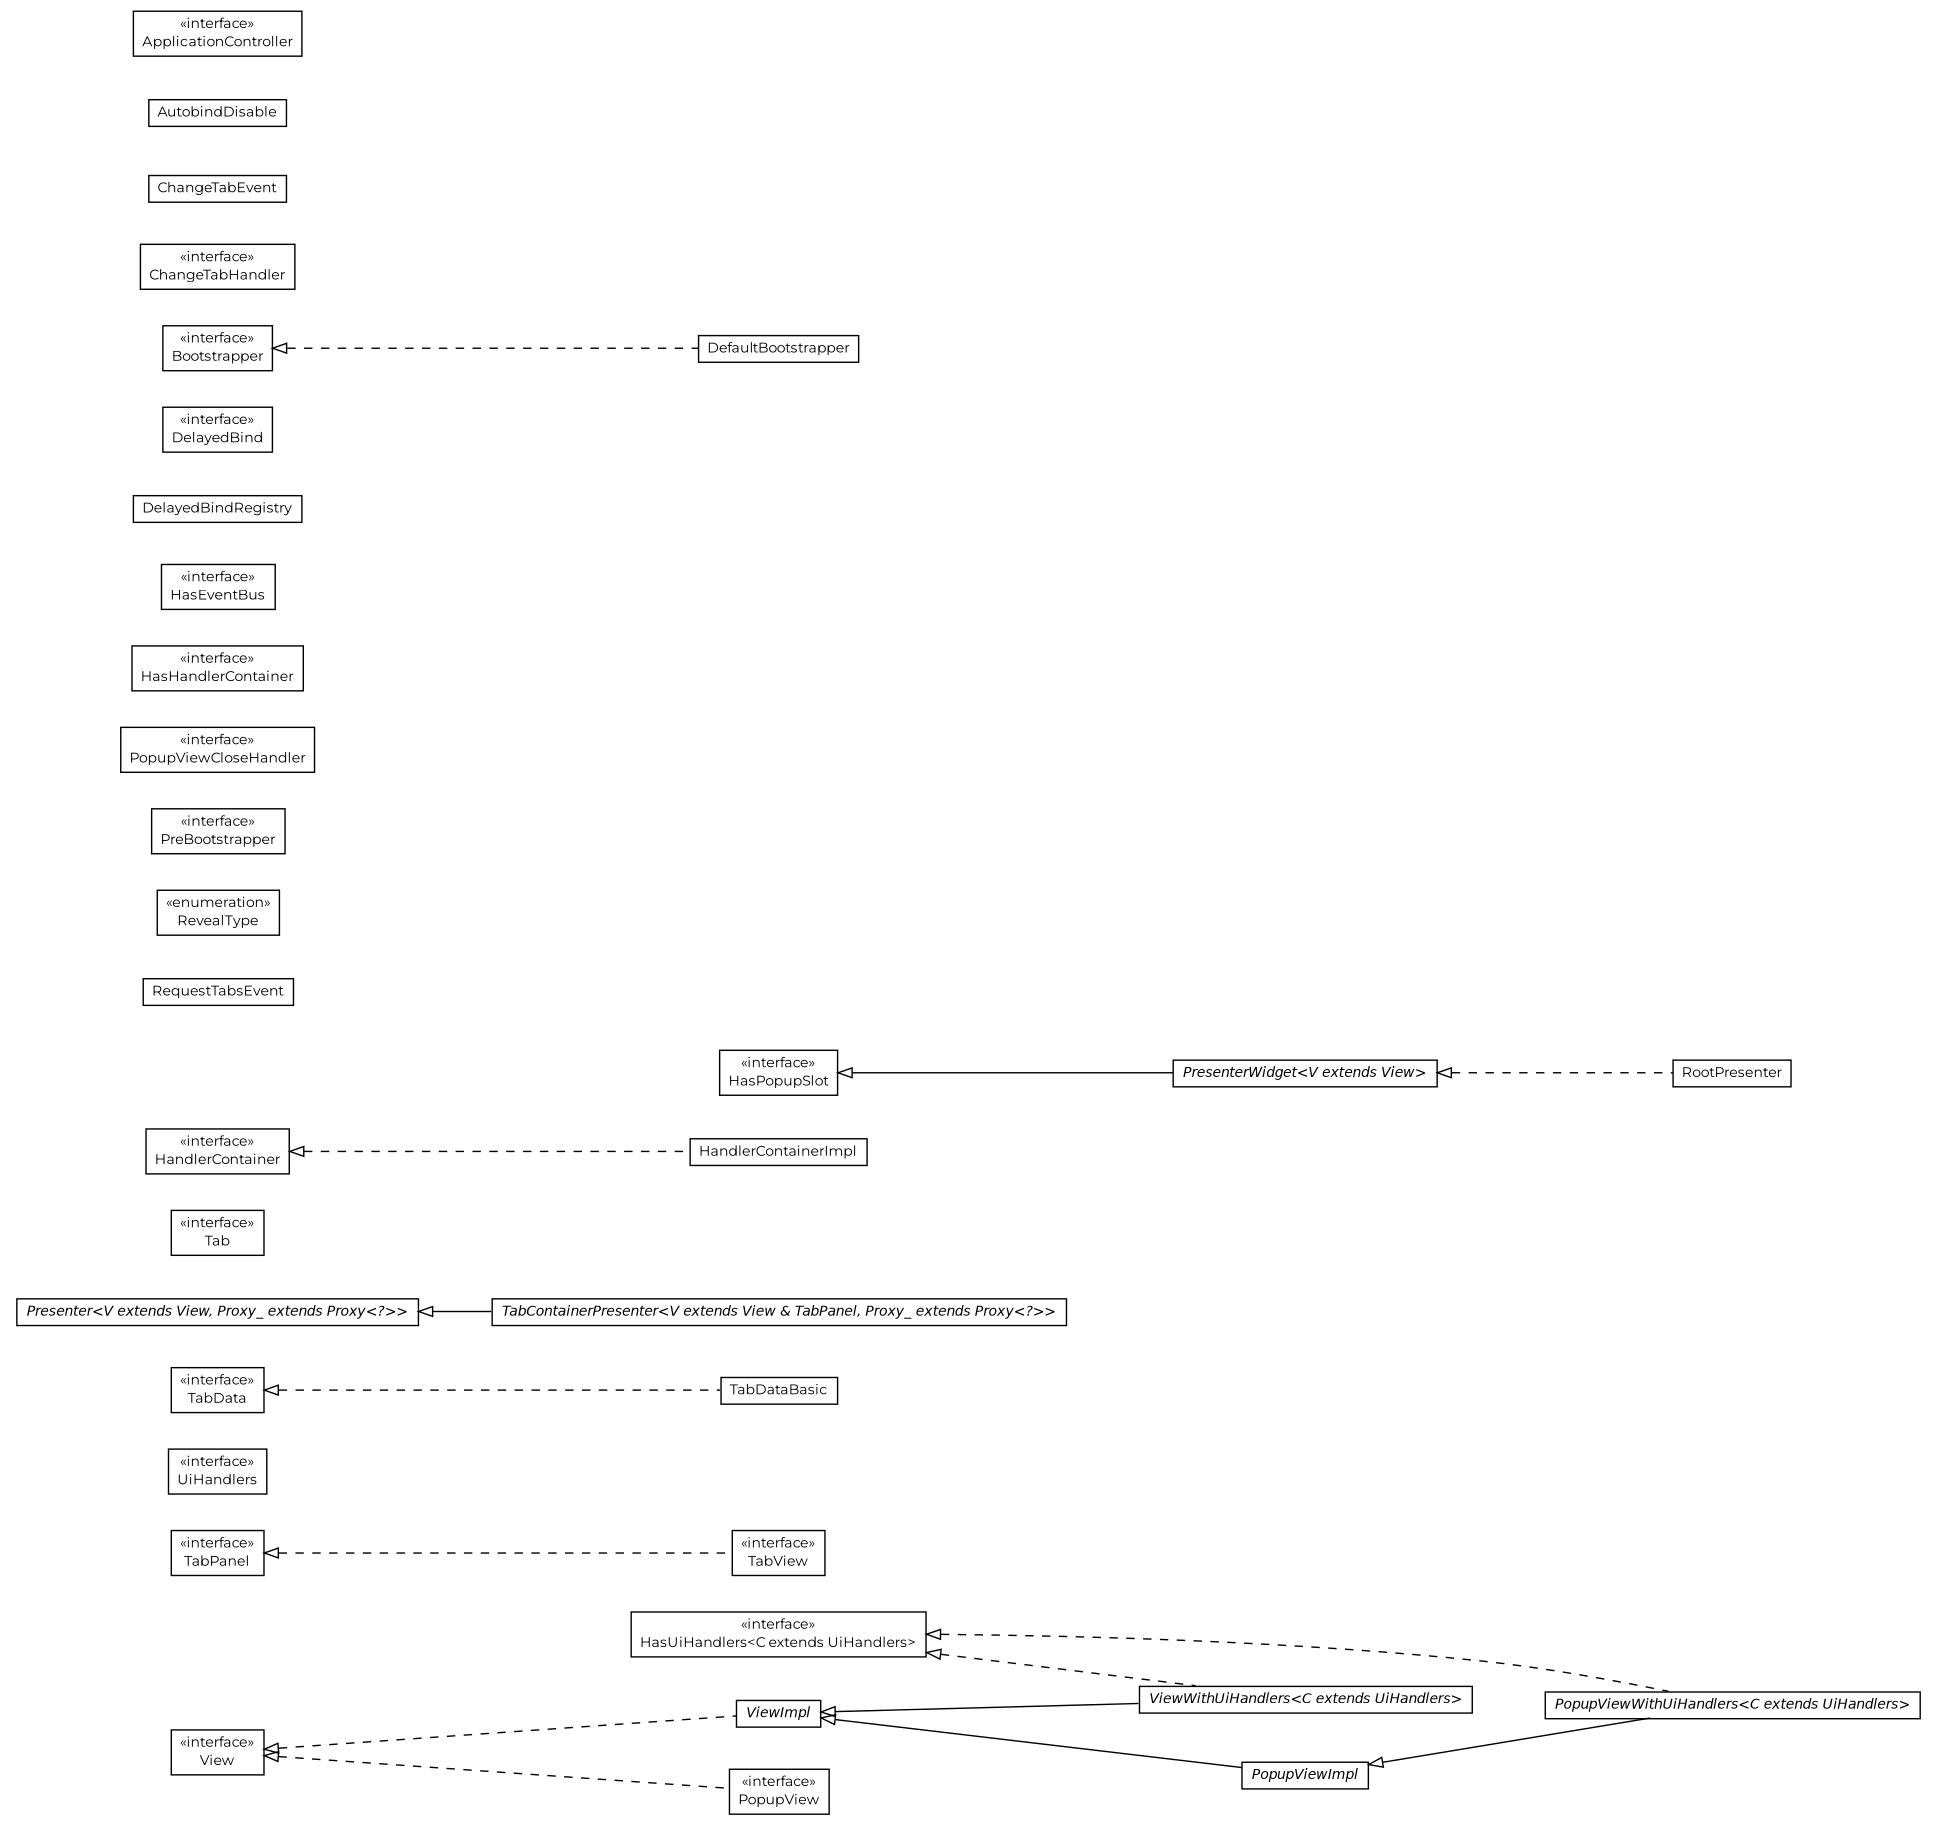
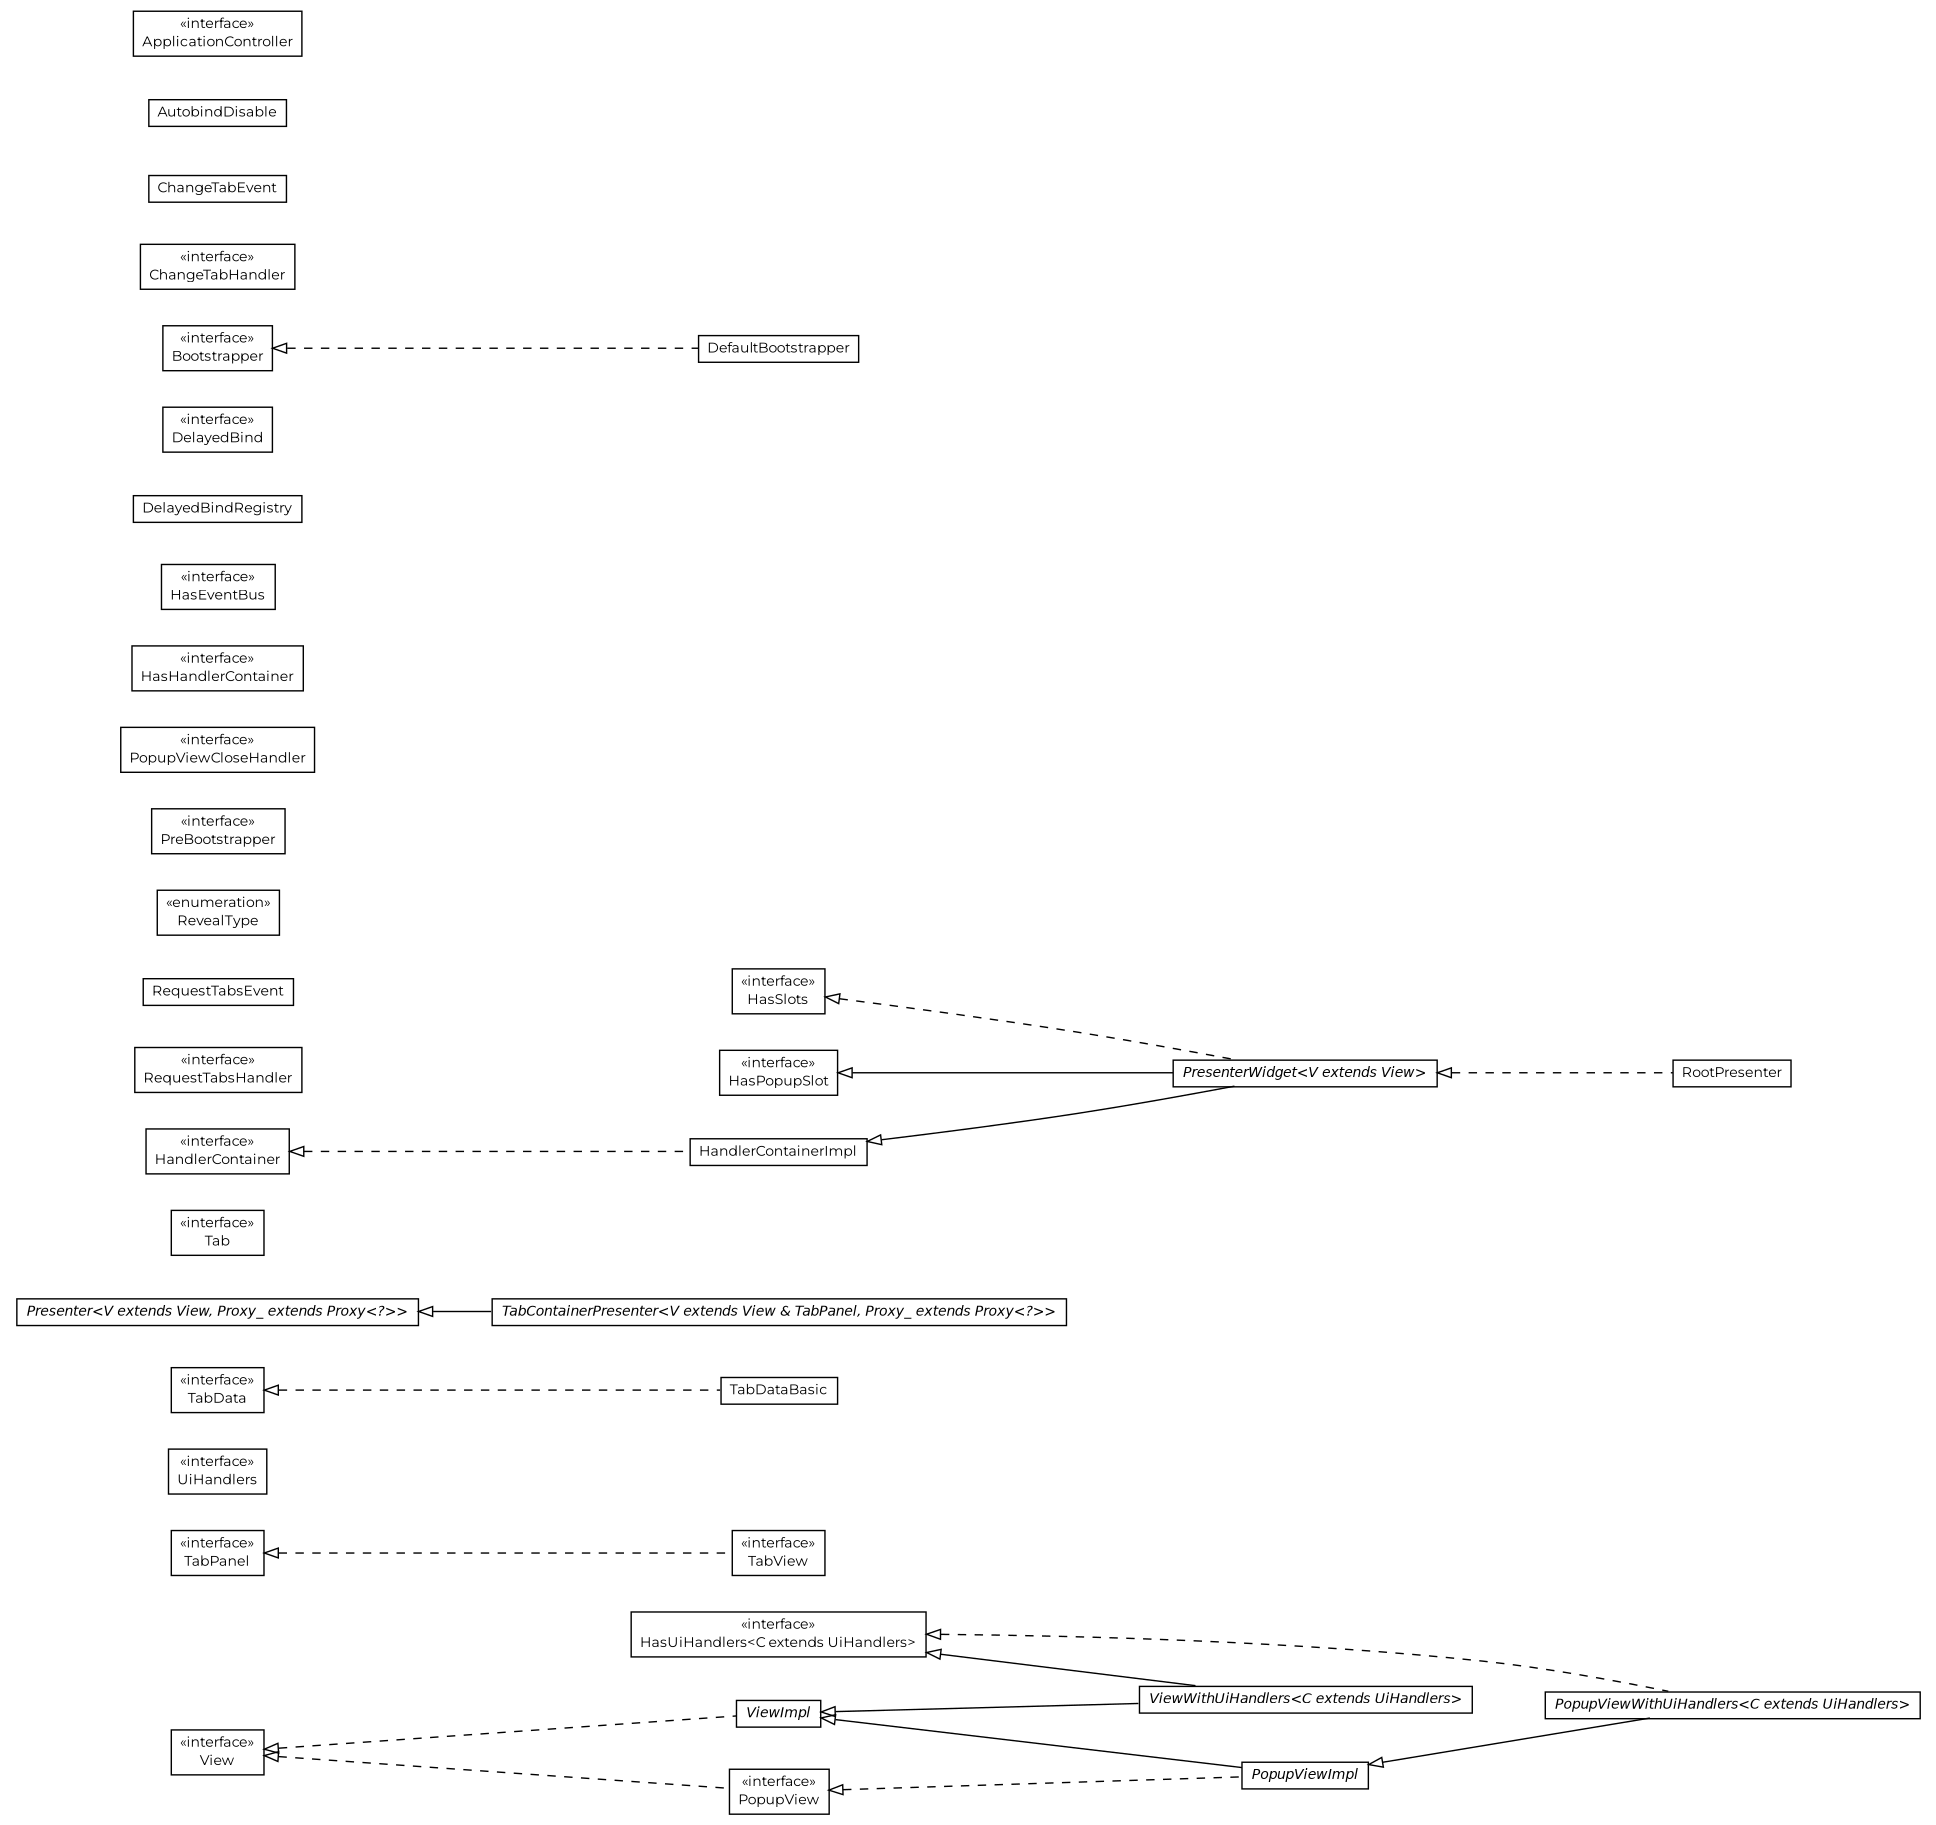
node "HasSlots": added
node "RequestTabsHandler": added
edge "PresenterWidget<V extends View>" -> "HandlerContainerImpl": added
edge "ViewWithUiHandlers<C extends UiHandlers>" -> "HasUiHandlers<C extends UiHandlers>": style dashed -> solid
edge "PopupViewImpl" -> "PopupView": added
